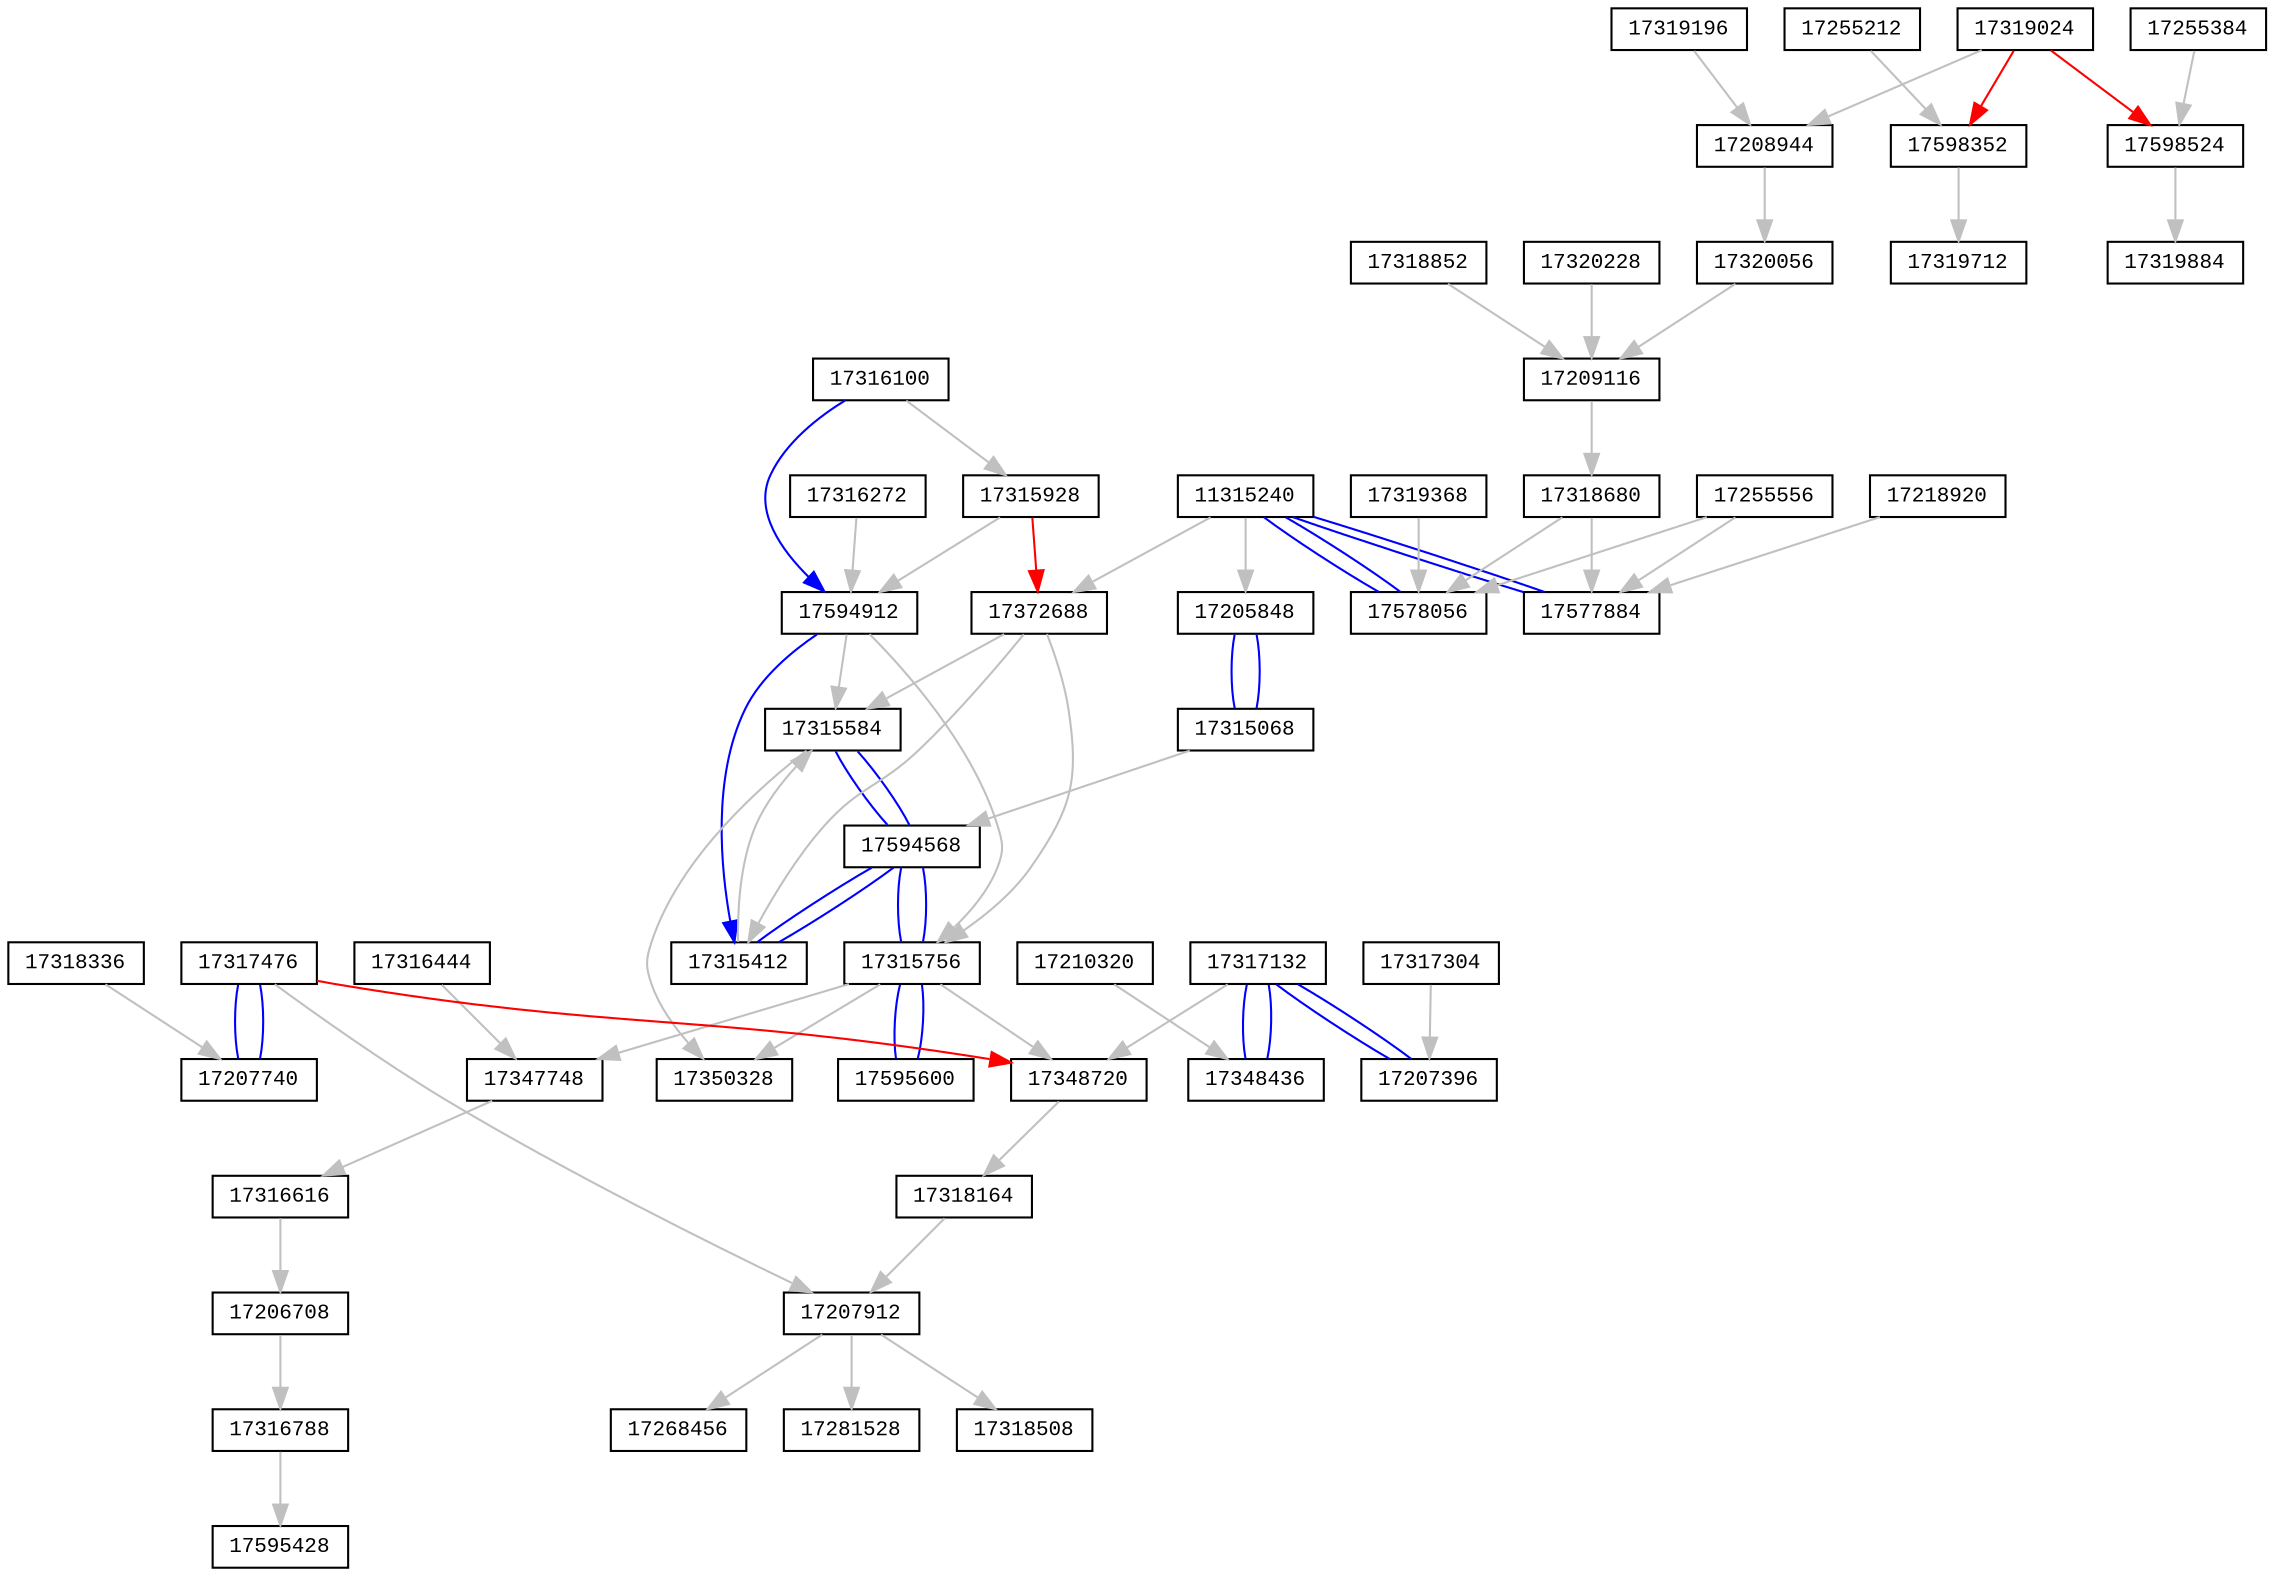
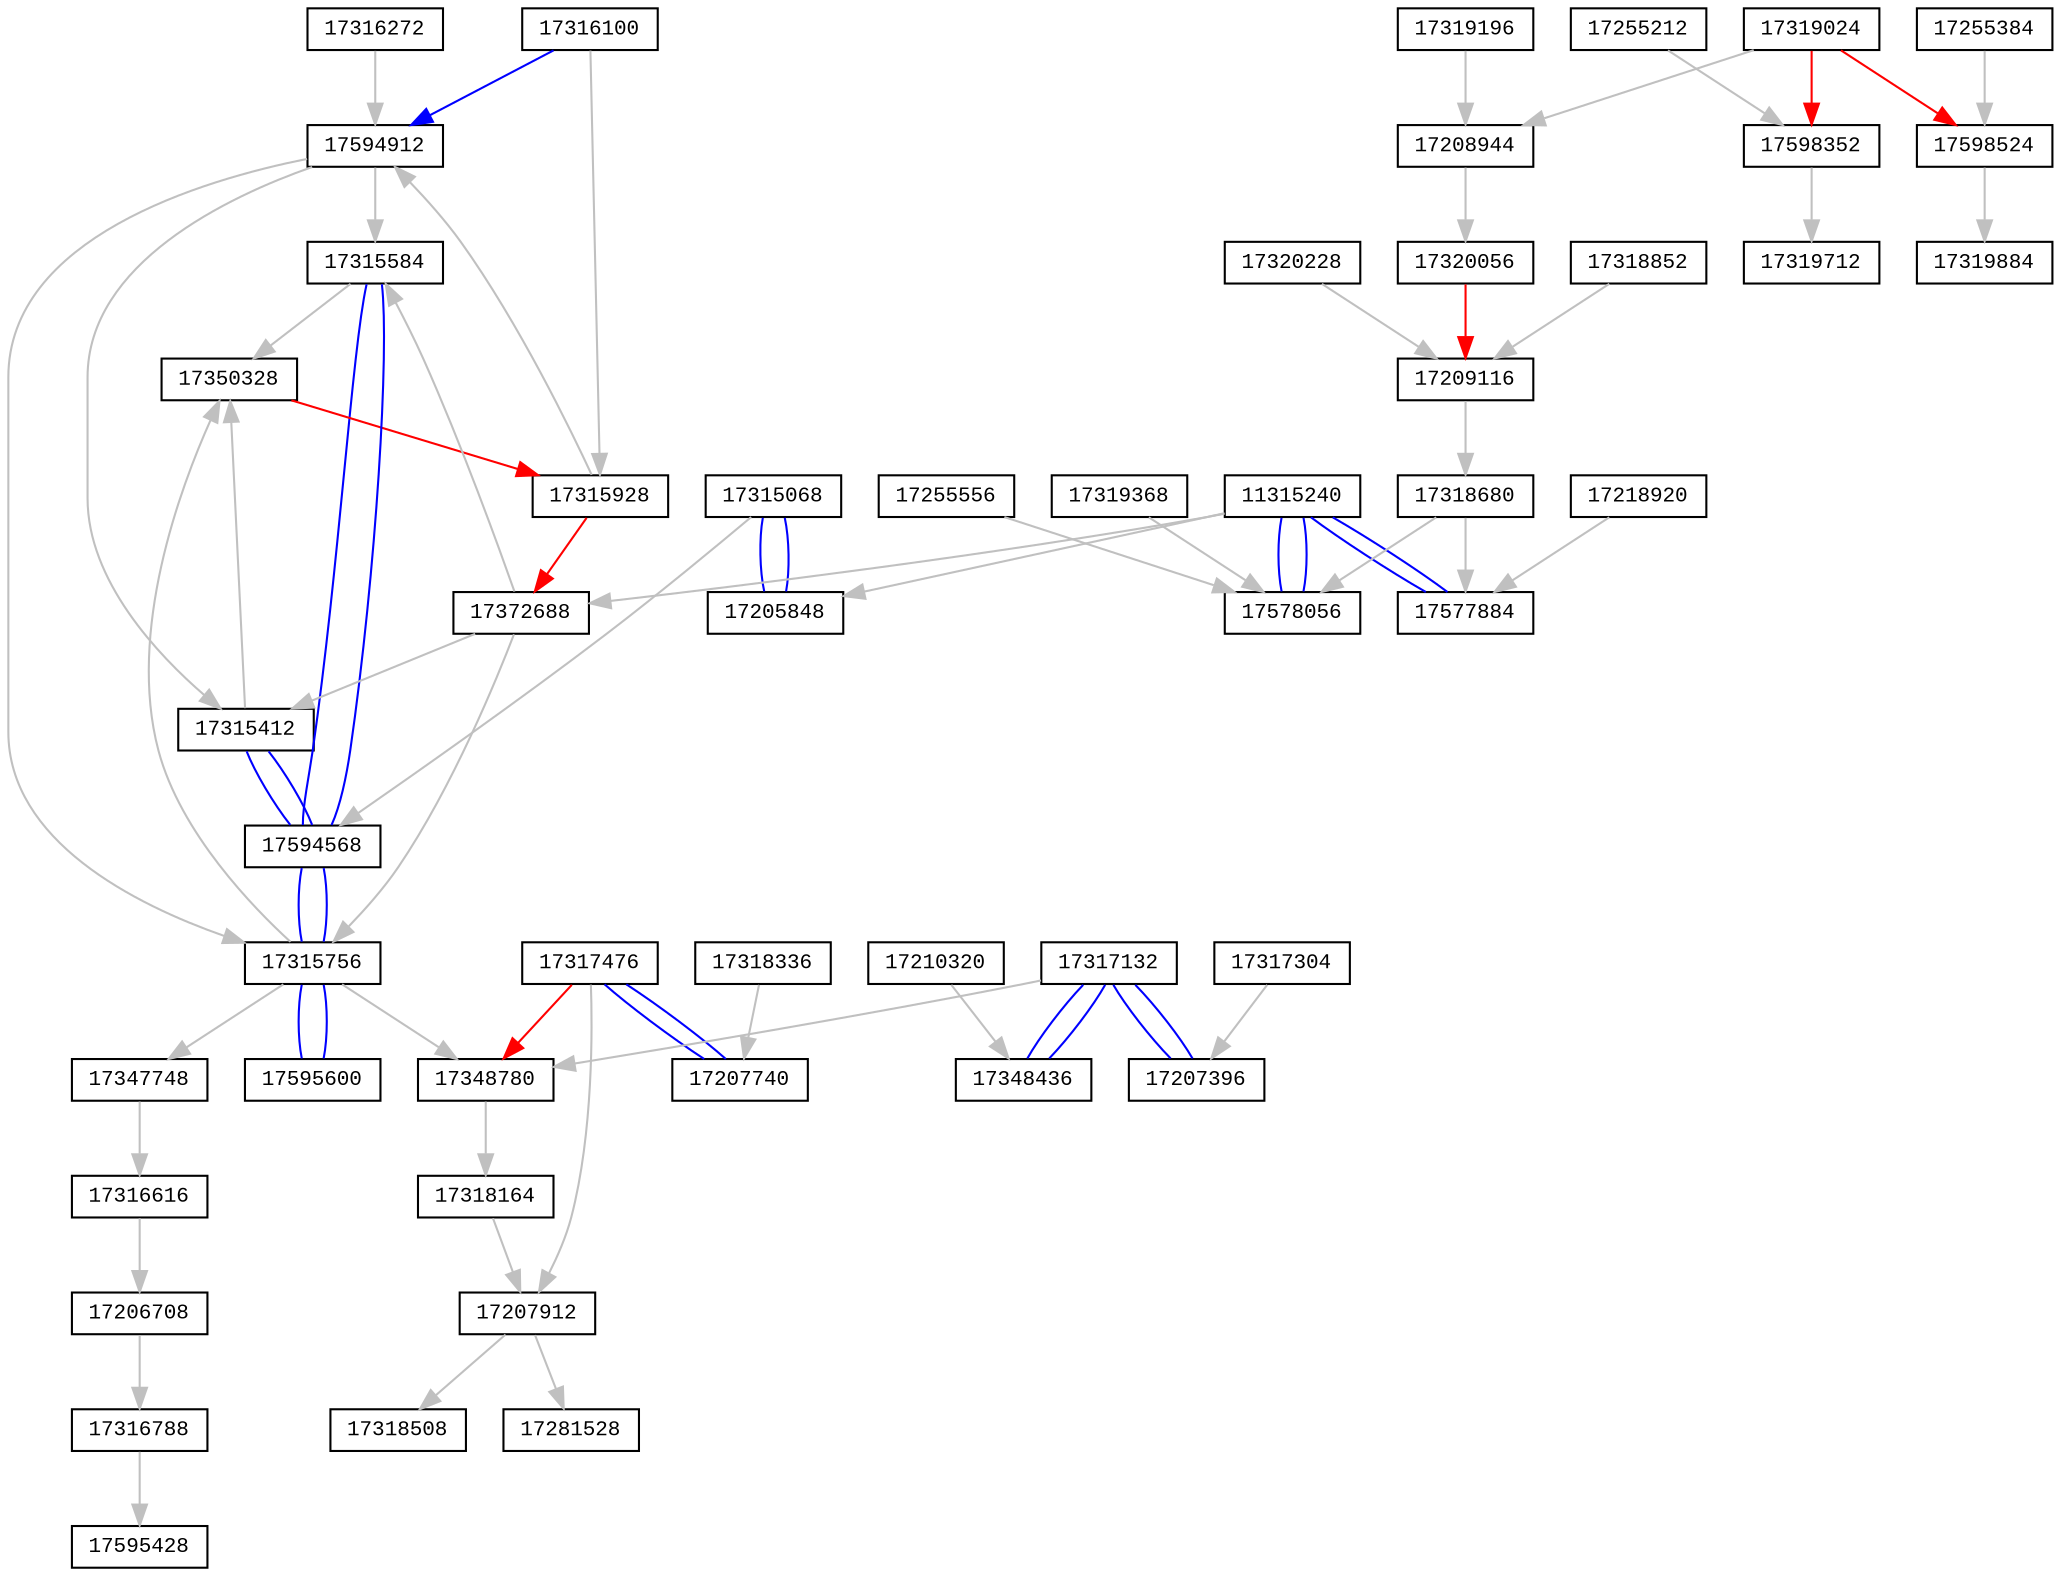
edge "17320056" -- "17209116": color grey -> red
edge "17350328" -- "17315928": added
edge "17255556" -- "17577884": removed
edge "17594912" -- "17315412": color blue -> grey
edge "17315584" -- "17315412": now "17350328" -- "17315412"
node "17316444": removed
node "17348720": label "17348720" -> "17348780"
node "17268456": removed
